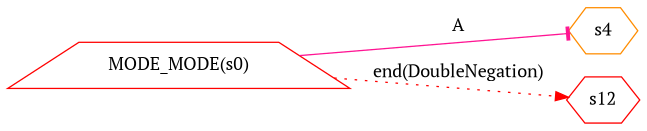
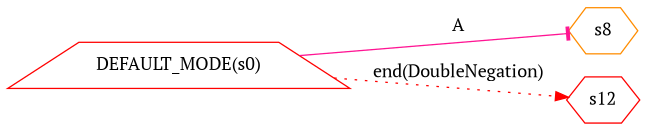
node "s4": label "s4" -> "s8"
node "MODE_MODE(s0)": label "MODE_MODE(s0)" -> "DEFAULT_MODE(s0)"
